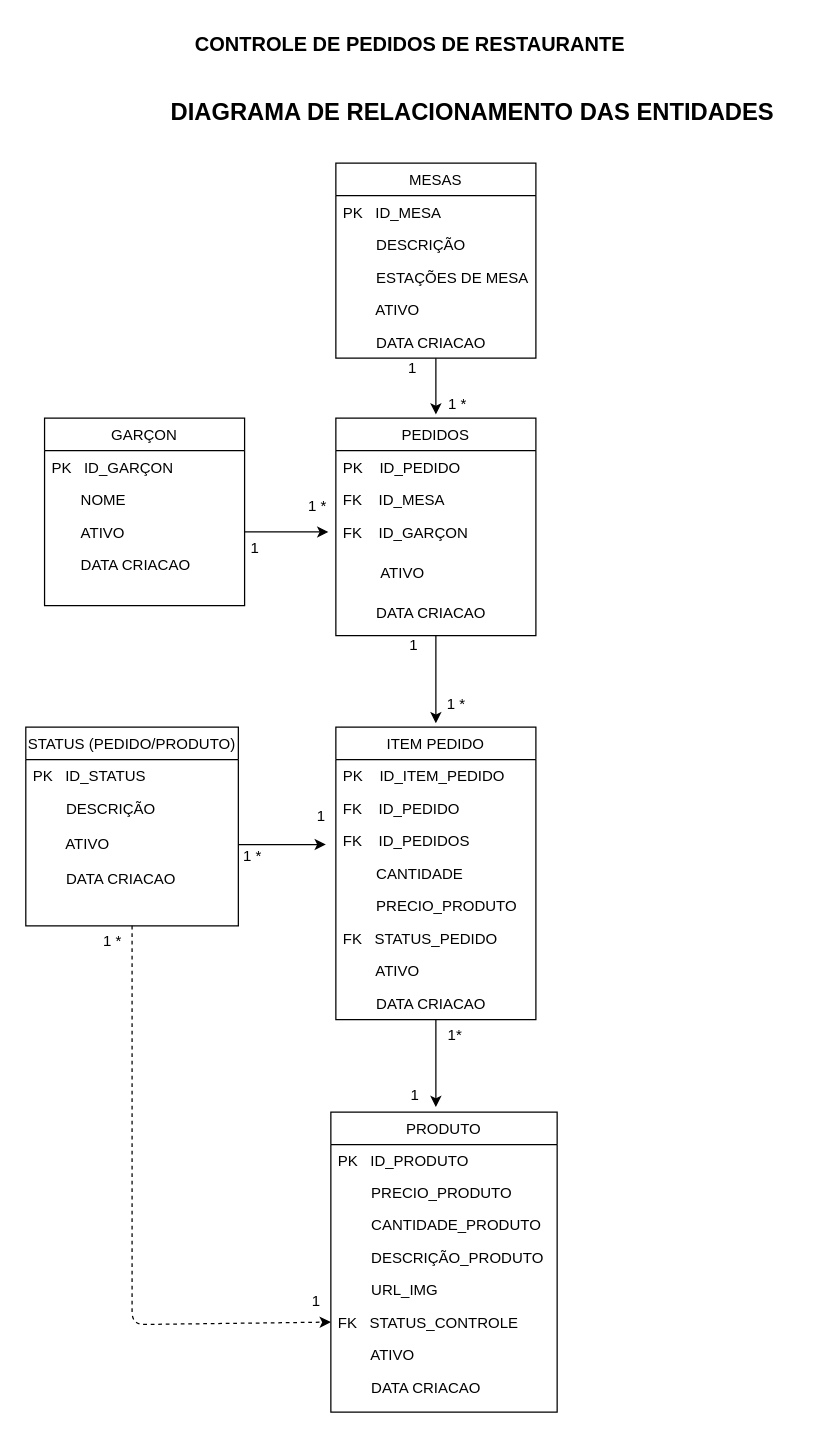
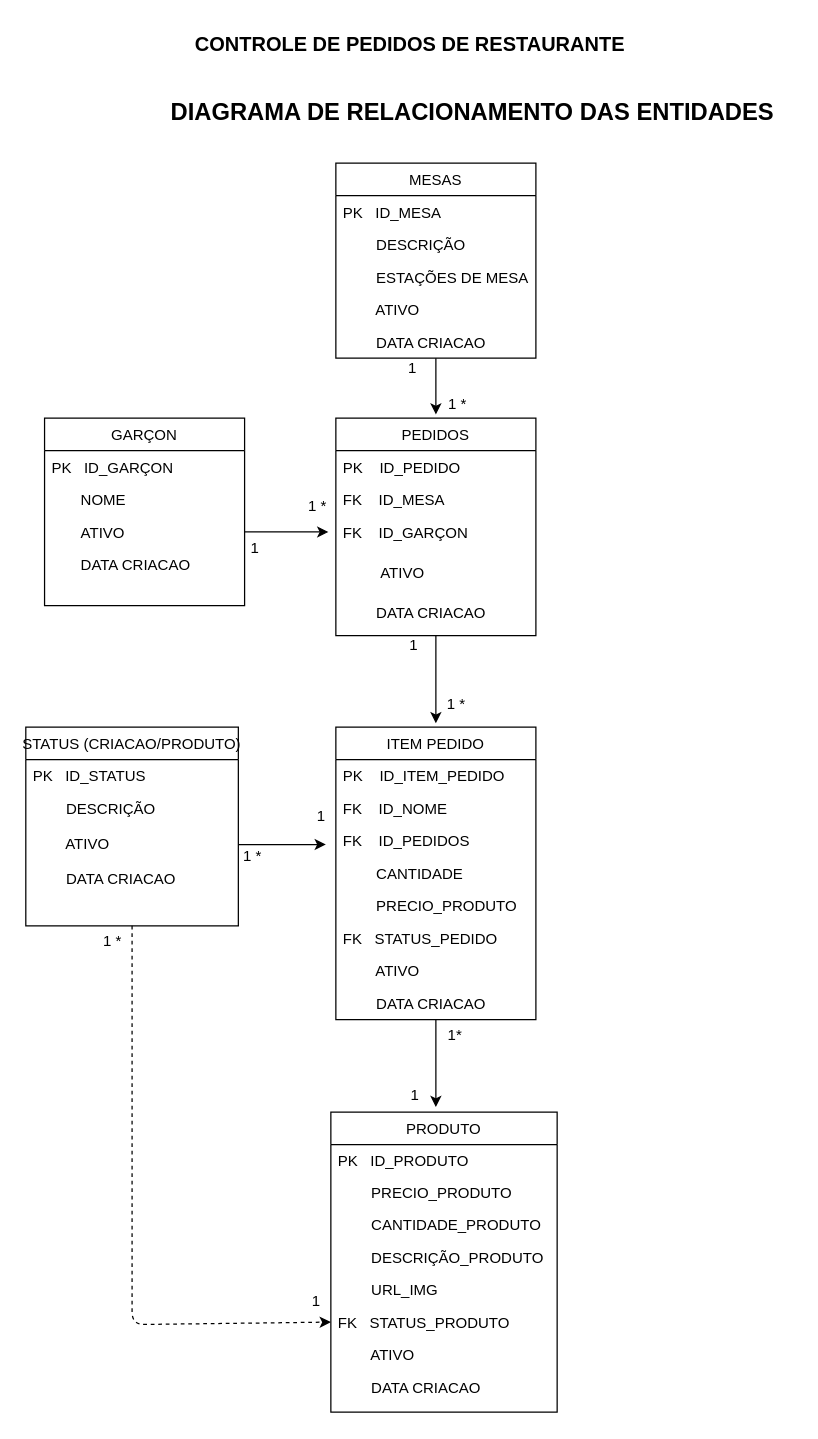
node "STATUS (PEDIDO/PRODUTO)": label "STATUS (PEDIDO/PRODUTO)" -> "STATUS (CRIACAO/PRODUTO)"
node "FK ID_PEDIDO": label "FK ID_PEDIDO" -> "FK ID_NOME"
node "FK STATUS_CONTROLE": label "FK STATUS_CONTROLE" -> "FK STATUS_PRODUTO"
